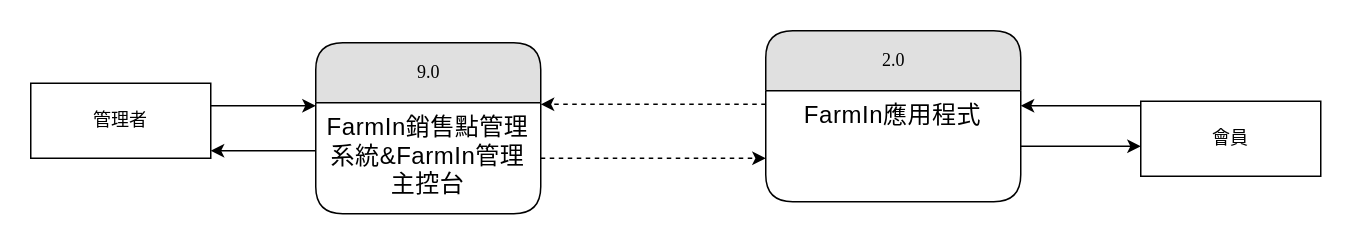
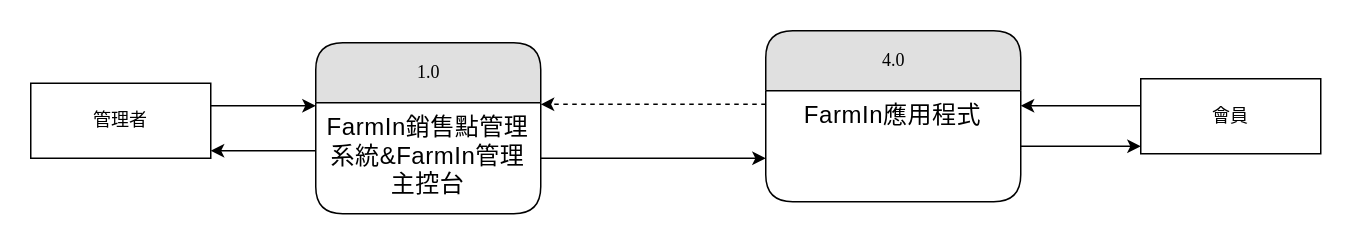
node "2.0": label "2.0" -> "4.0"
node "9.0": label "9.0" -> "1.0"
node "會員": moved (1231, 139) -> (1231, 116)
edge "FarmIn銷售點管理系統&FarmIn管理主控台" -> "FarmIn應用程式": style dashed -> solid
